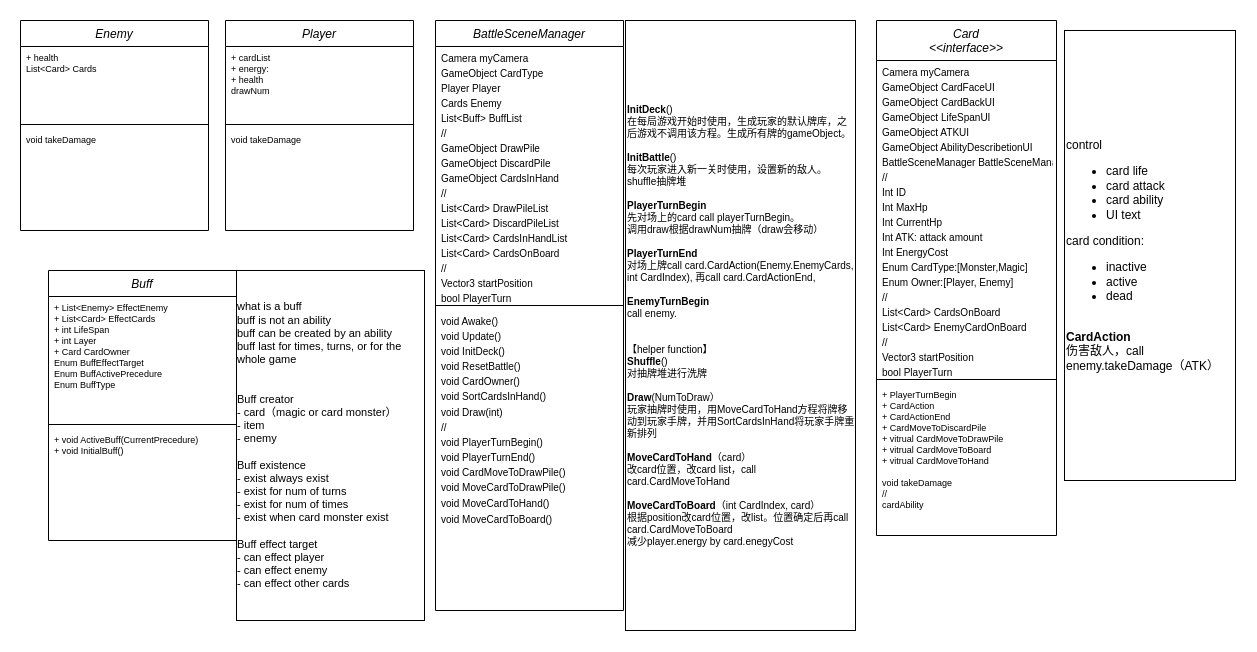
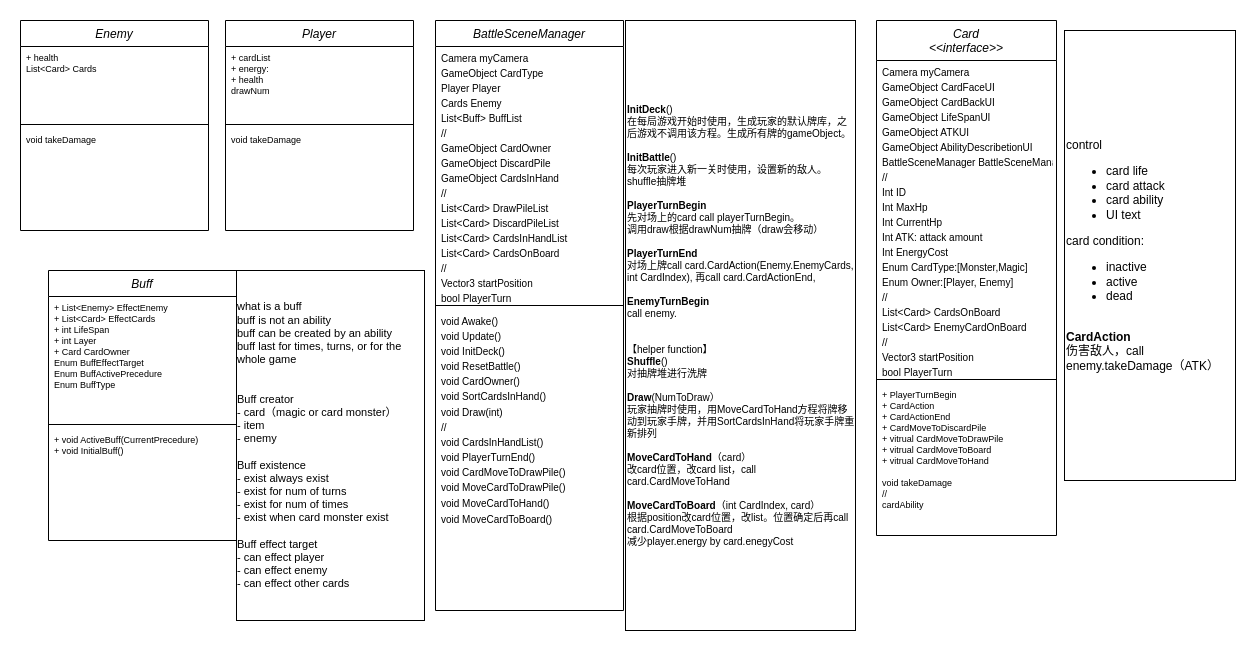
node "GameObject DrawPile": label "GameObject DrawPile" -> "GameObject CardOwner"
node "void PlayerTurnBegin()": label "void PlayerTurnBegin()" -> "void CardsInHandList()"
